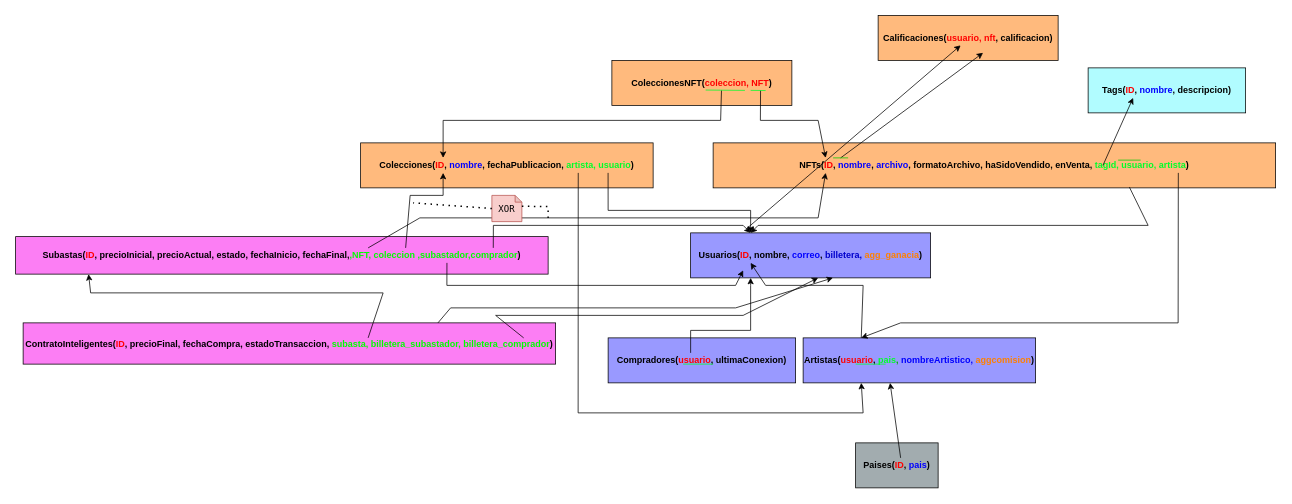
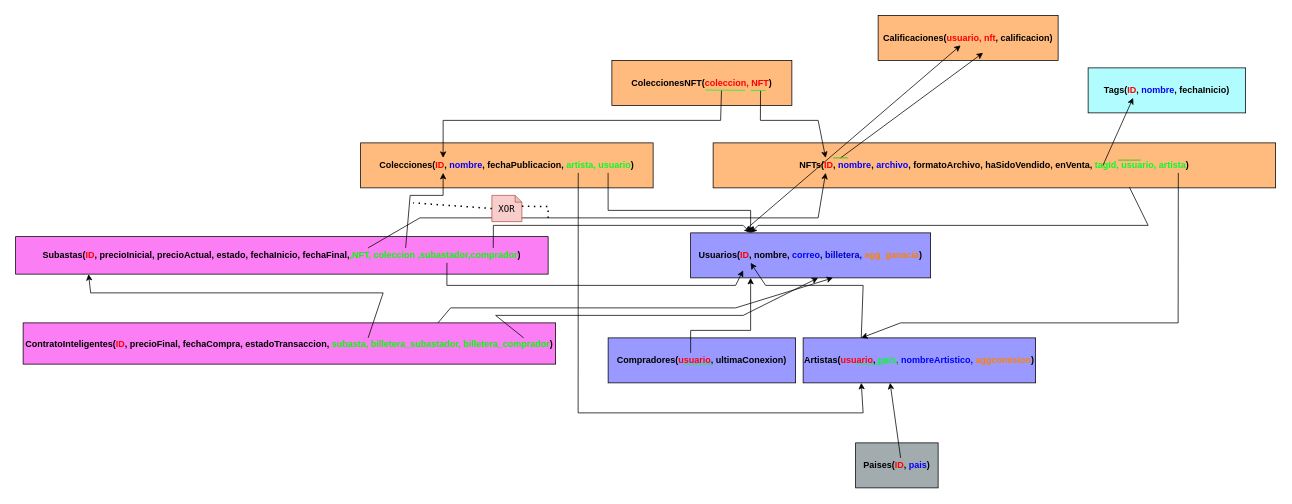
node "Tags(ID, nombre, descripcion)": label "Tags(ID, nombre, descripcion)" -> "Tags(ID, nombre, fechaInicio)"
